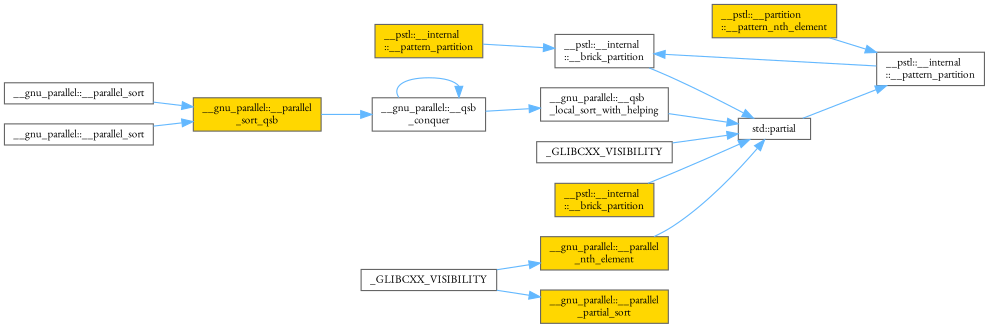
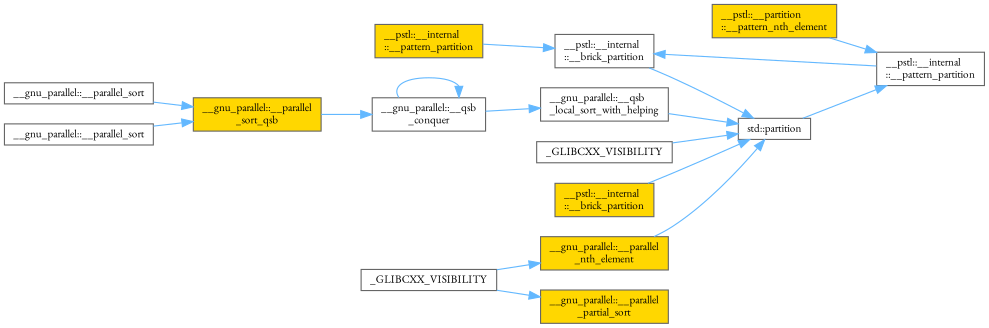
node "std::partial": label "std::partial" -> "std::partition"
